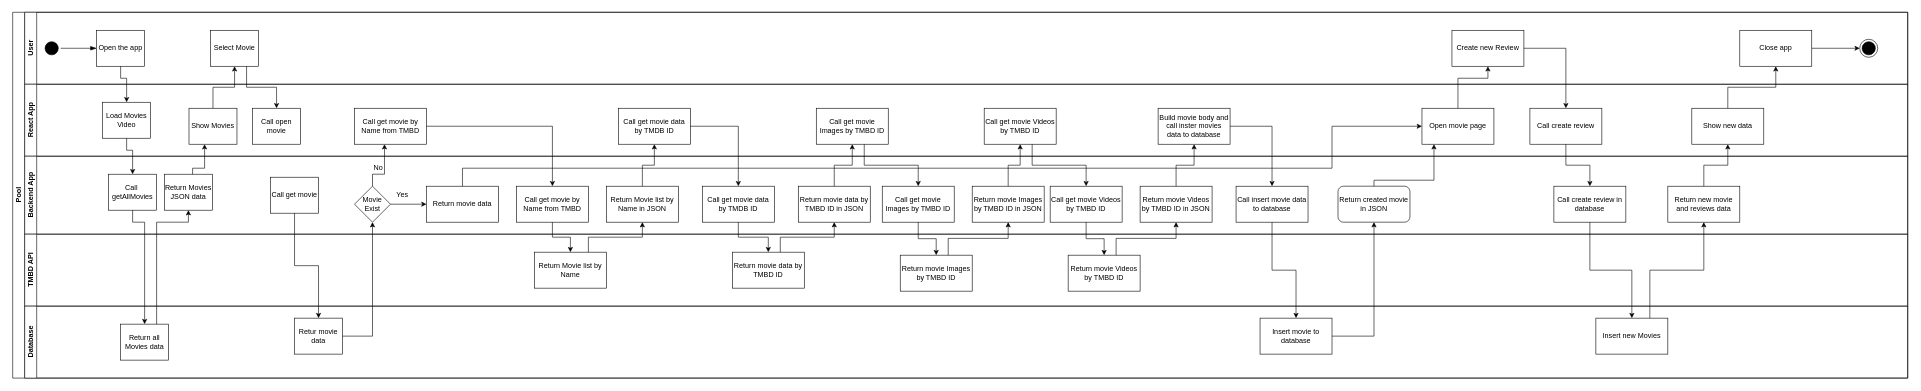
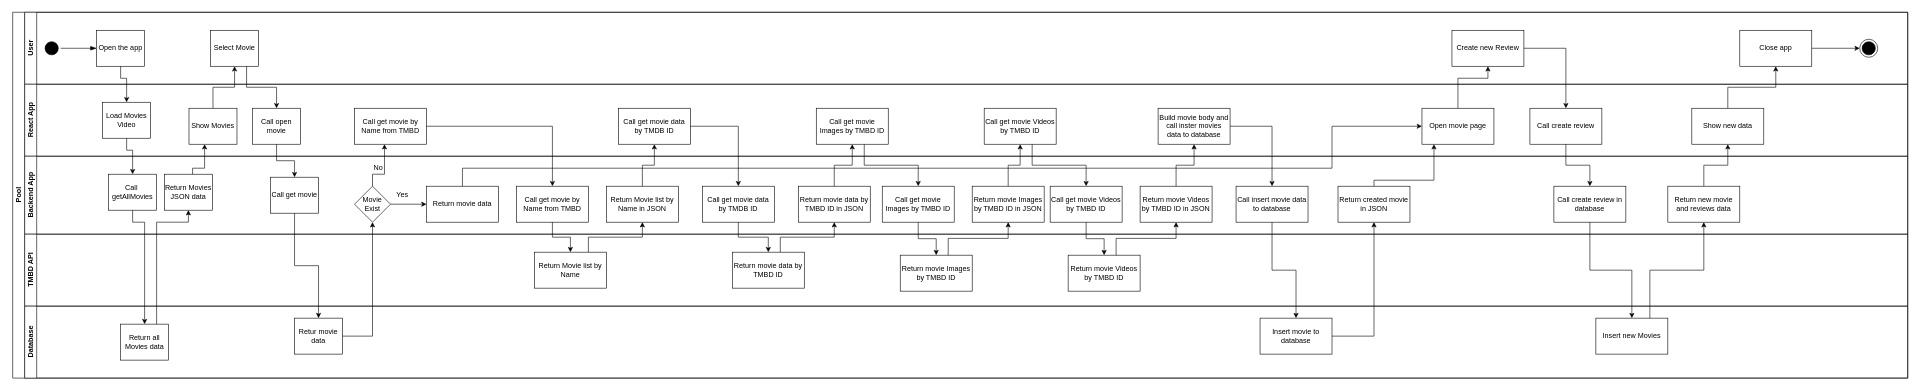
edge "Call open movie" -> "Call get movie": added
node "Return created movie in JSON": shape rounded rectangle -> rectangle
